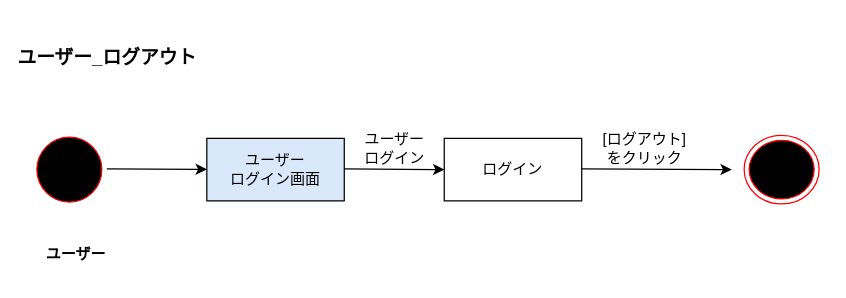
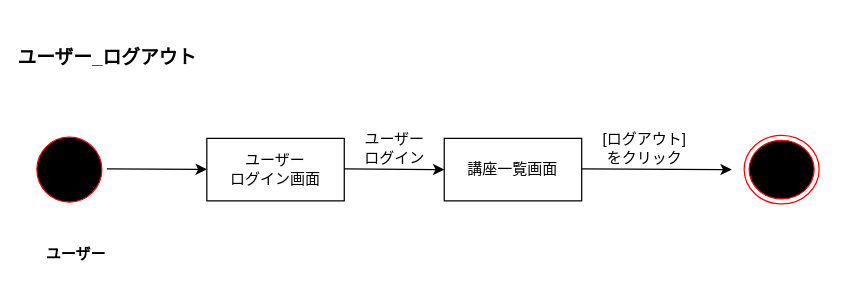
node "ユーザー ログイン画面": fillcolor #dae8fc -> #ffffff
node "ログイン": label "ログイン" -> "講座一覧画面"
